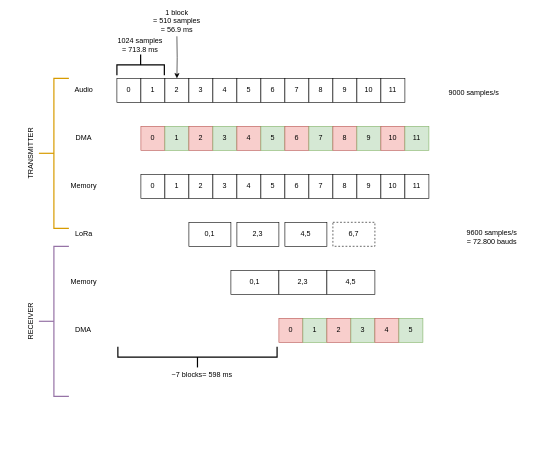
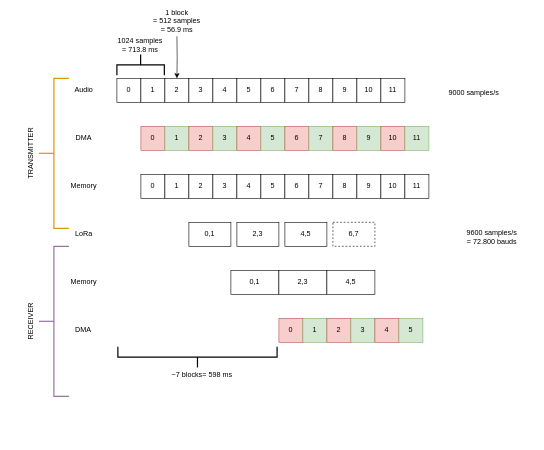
node "1 block = 510 samples = 56.9 ms": label "1 block = 510 samples = 56.9 ms" -> "1 block = 512 samples = 56.9 ms"
